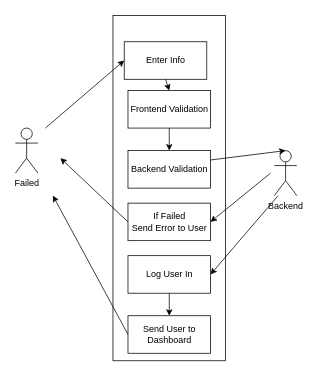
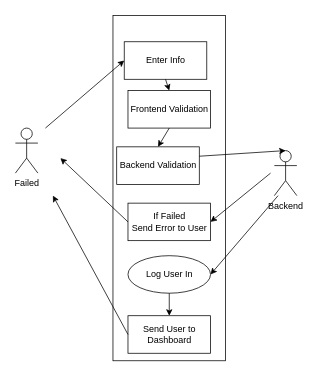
node "Backend Validation": moved (169, 169) -> (158, 165)
node "Log User In": shape rectangle -> ellipse
